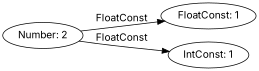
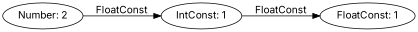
edge "Number: 2" -> "FloatConst: 1": now "IntConst: 1" -> "FloatConst: 1"
